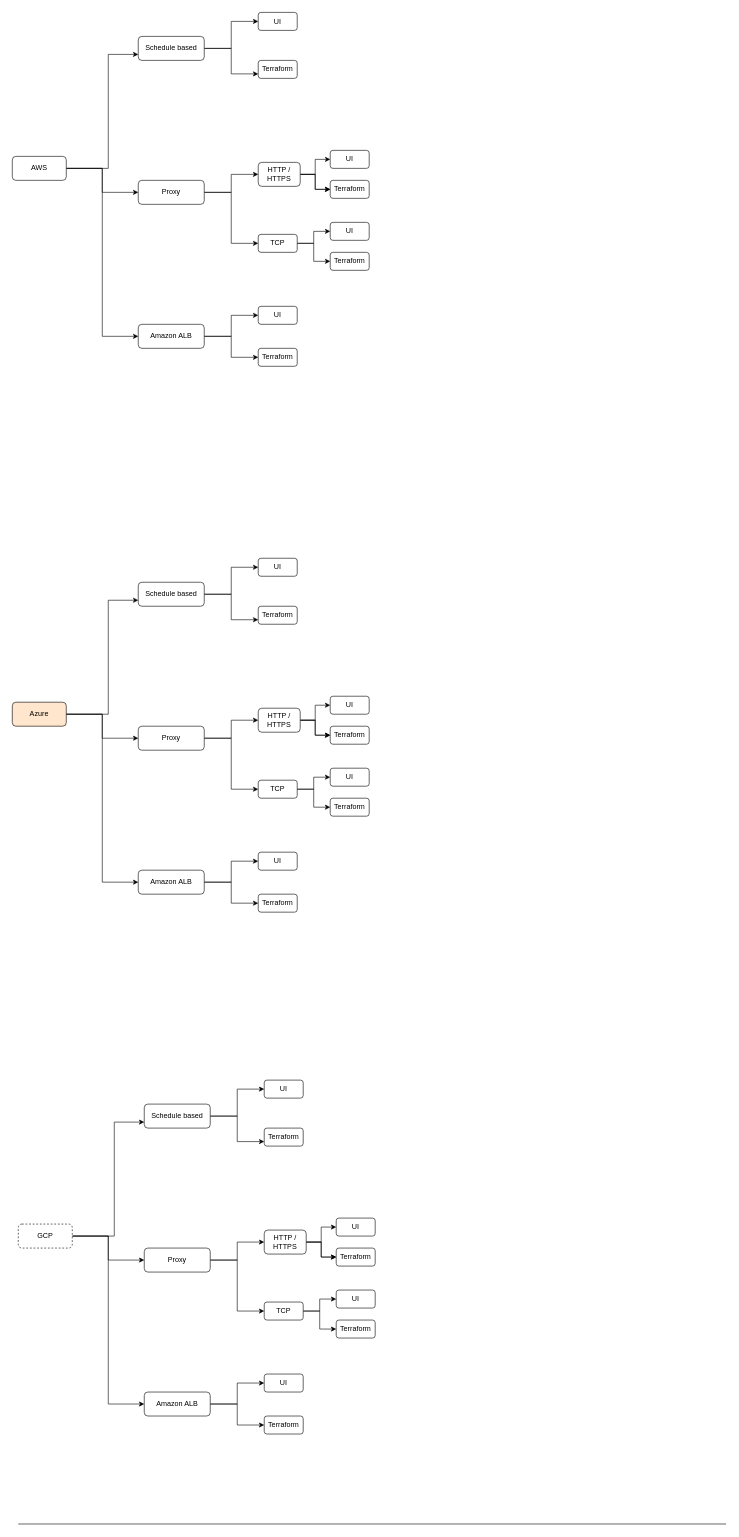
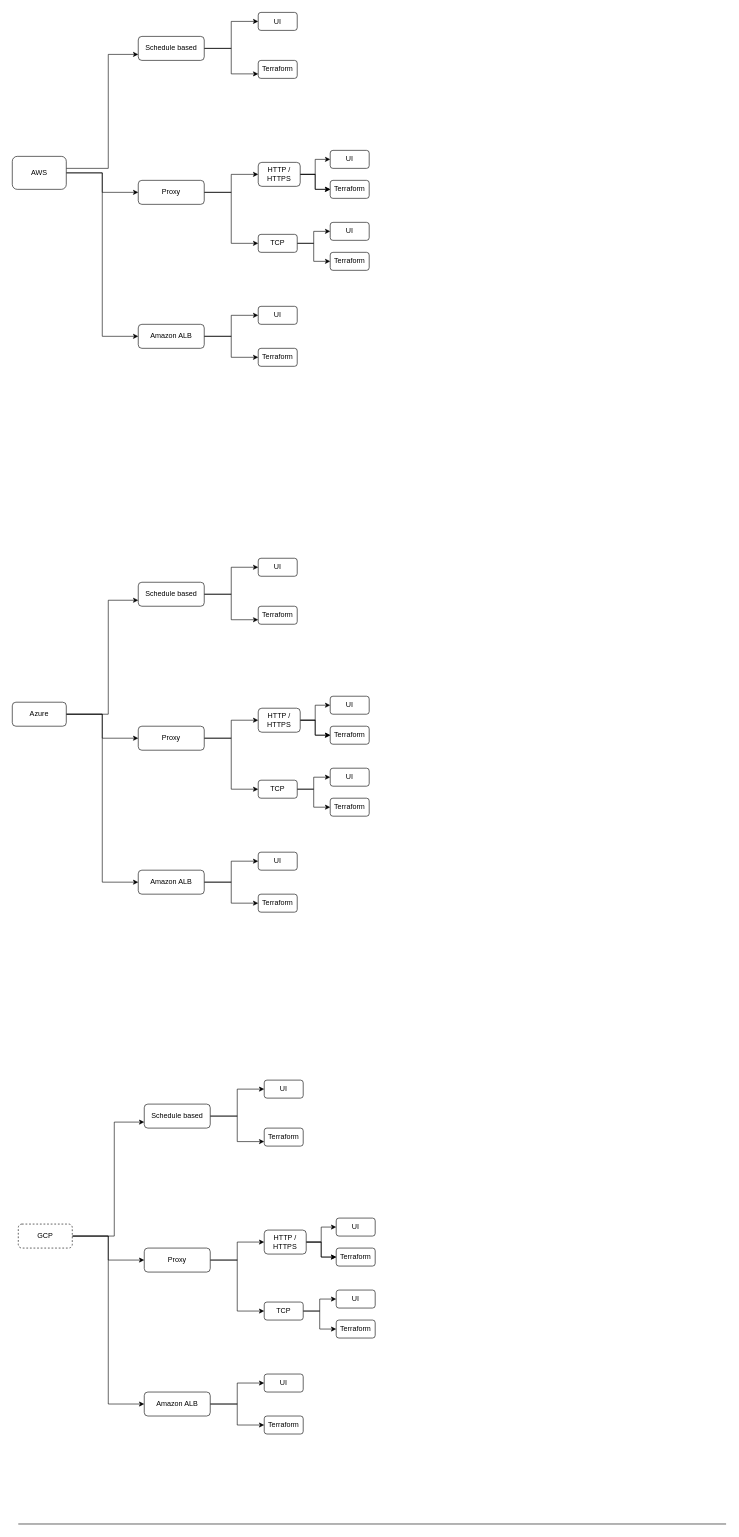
node "AWS": size 54x24 -> 54x33
node "Azure": fillcolor #ffe6cc -> #ffffff
